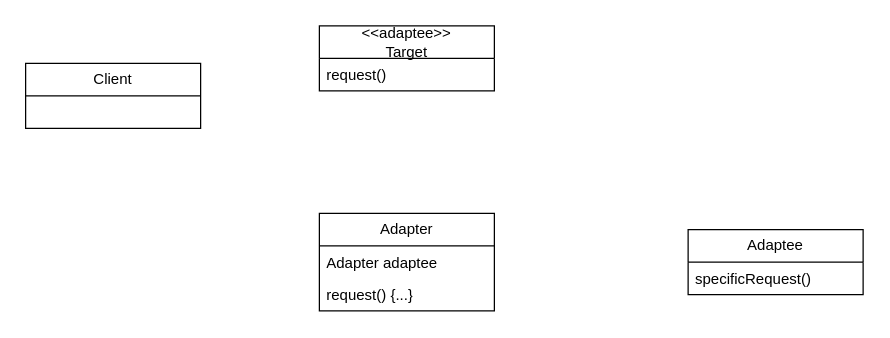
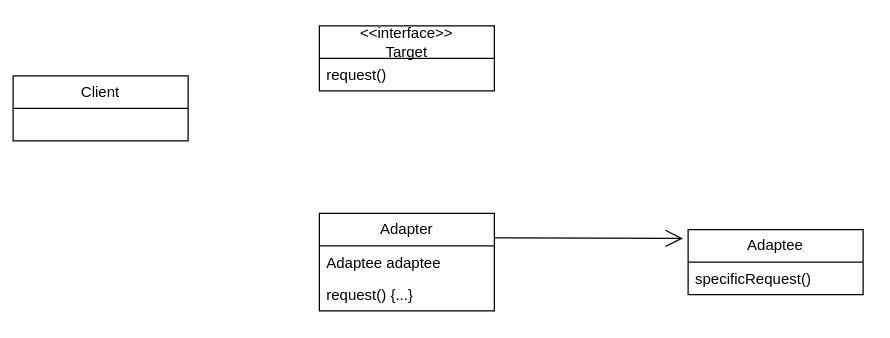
node "<<adaptee>> Target": label "<<adaptee>> Target" -> "<<interface>> Target"
node "Client": moved (113, 96) -> (101, 108)
edge "Adapter" -> "Adaptee": added
node "Adapter adaptee": label "Adapter adaptee" -> "Adaptee adaptee"
